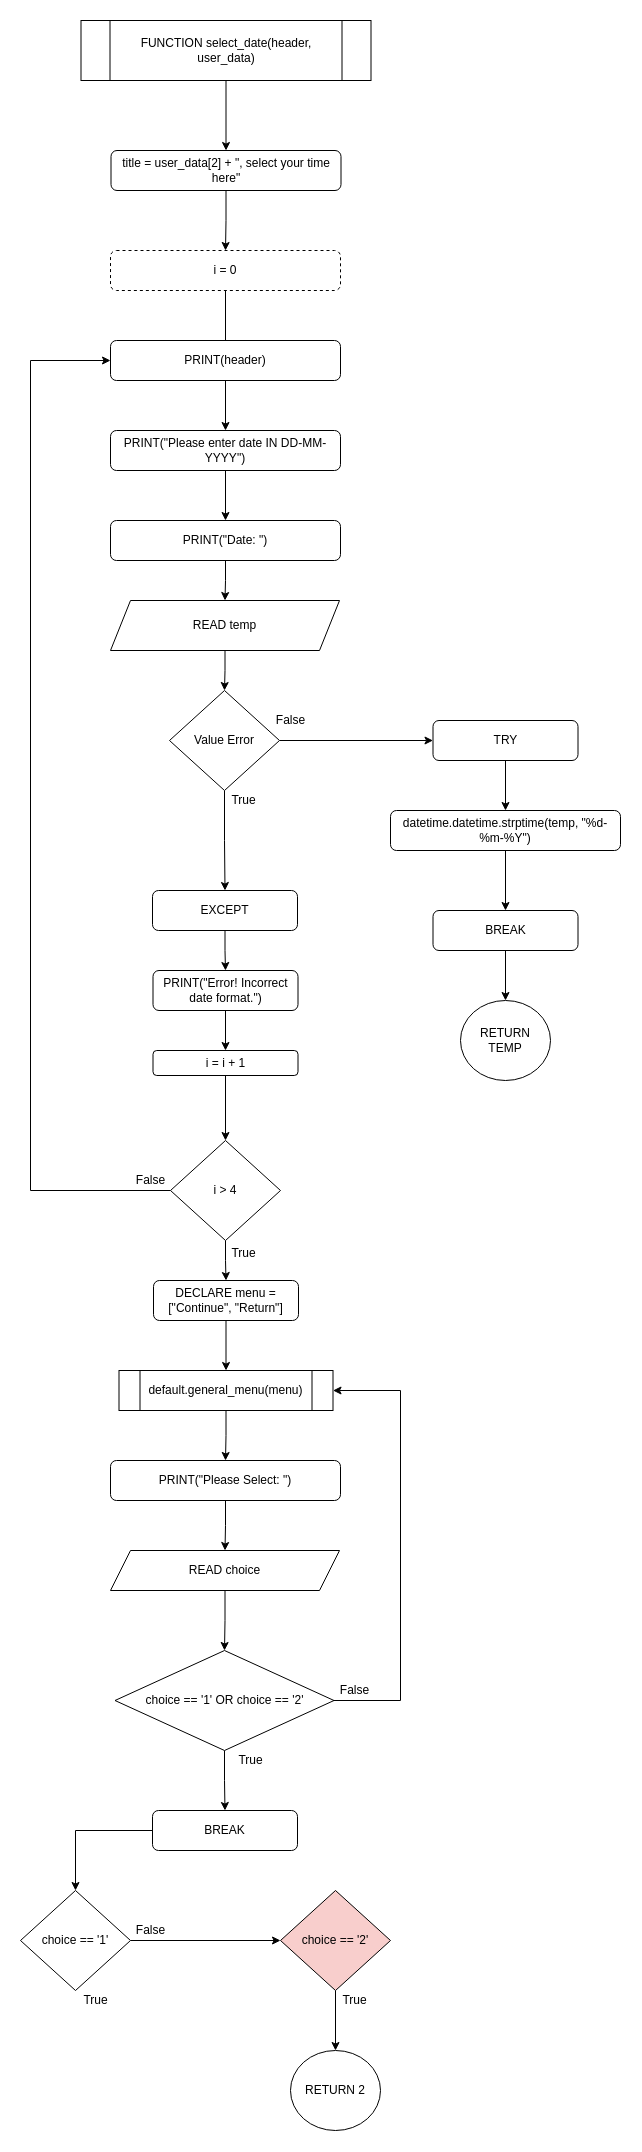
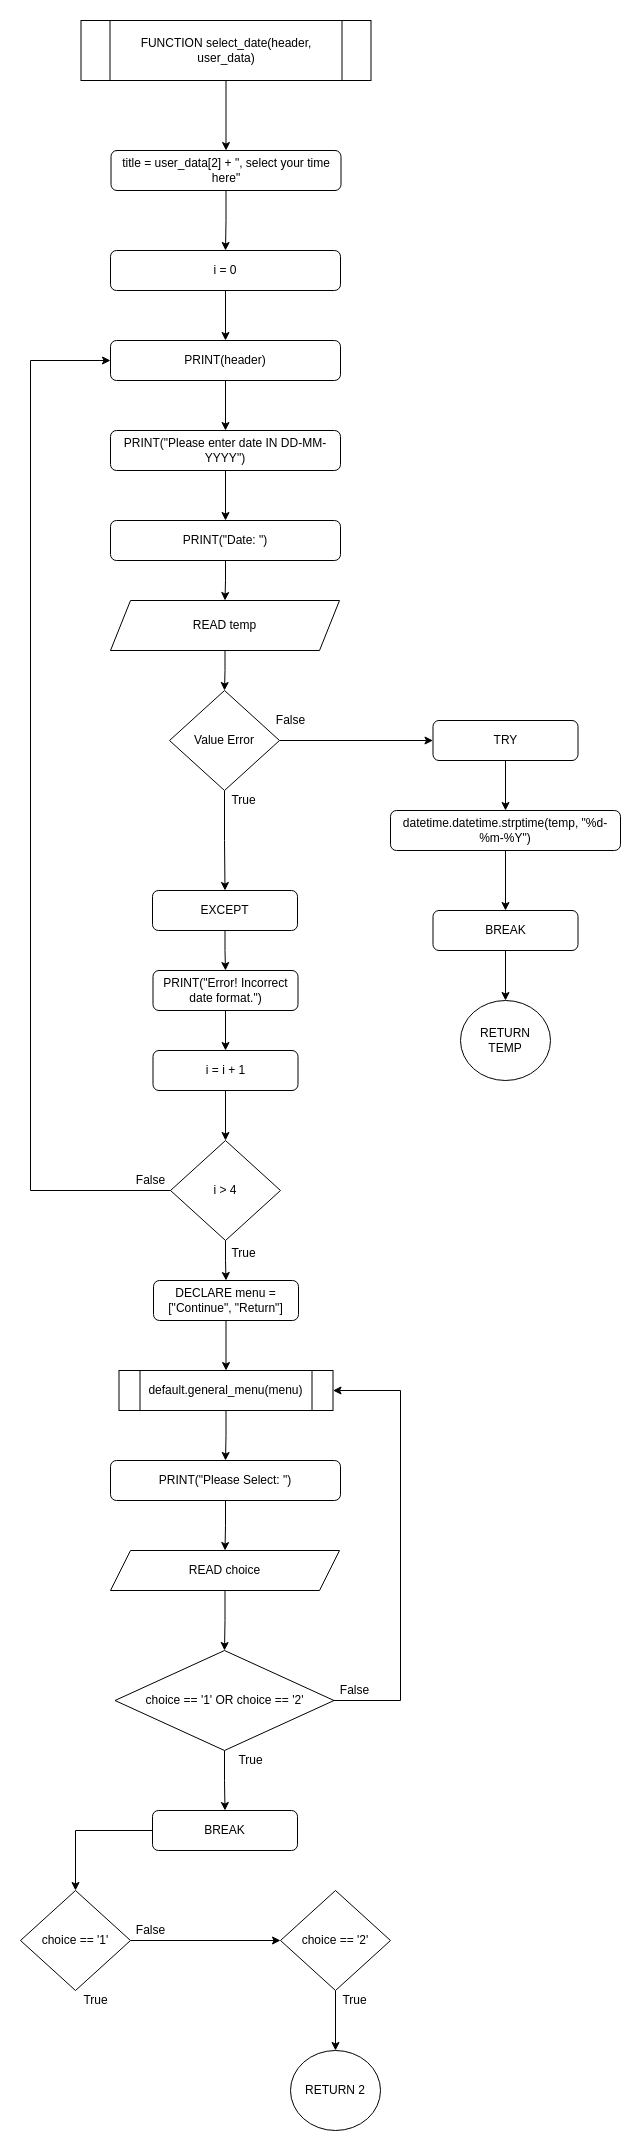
node "i = 0": style dashed -> solid
edge "i = 0" -- "PRINT(header)": arrowhead none -> classic
node "i = i + 1": size 145x25 -> 145x40
node "choice == '2'": fillcolor #f8cecc -> #ffffff
